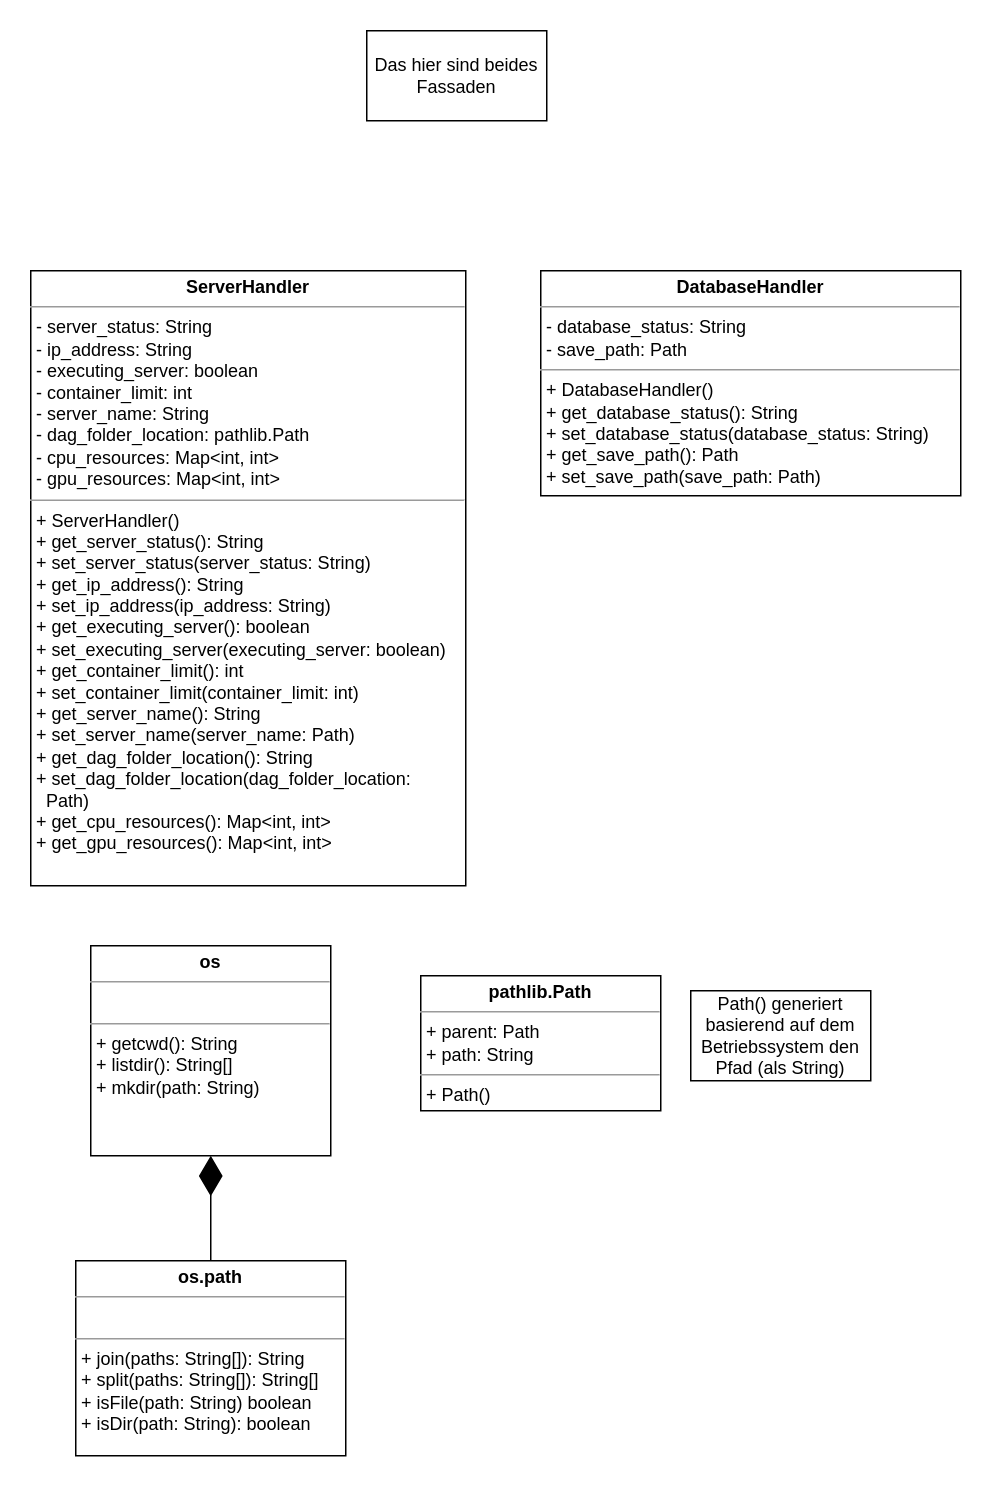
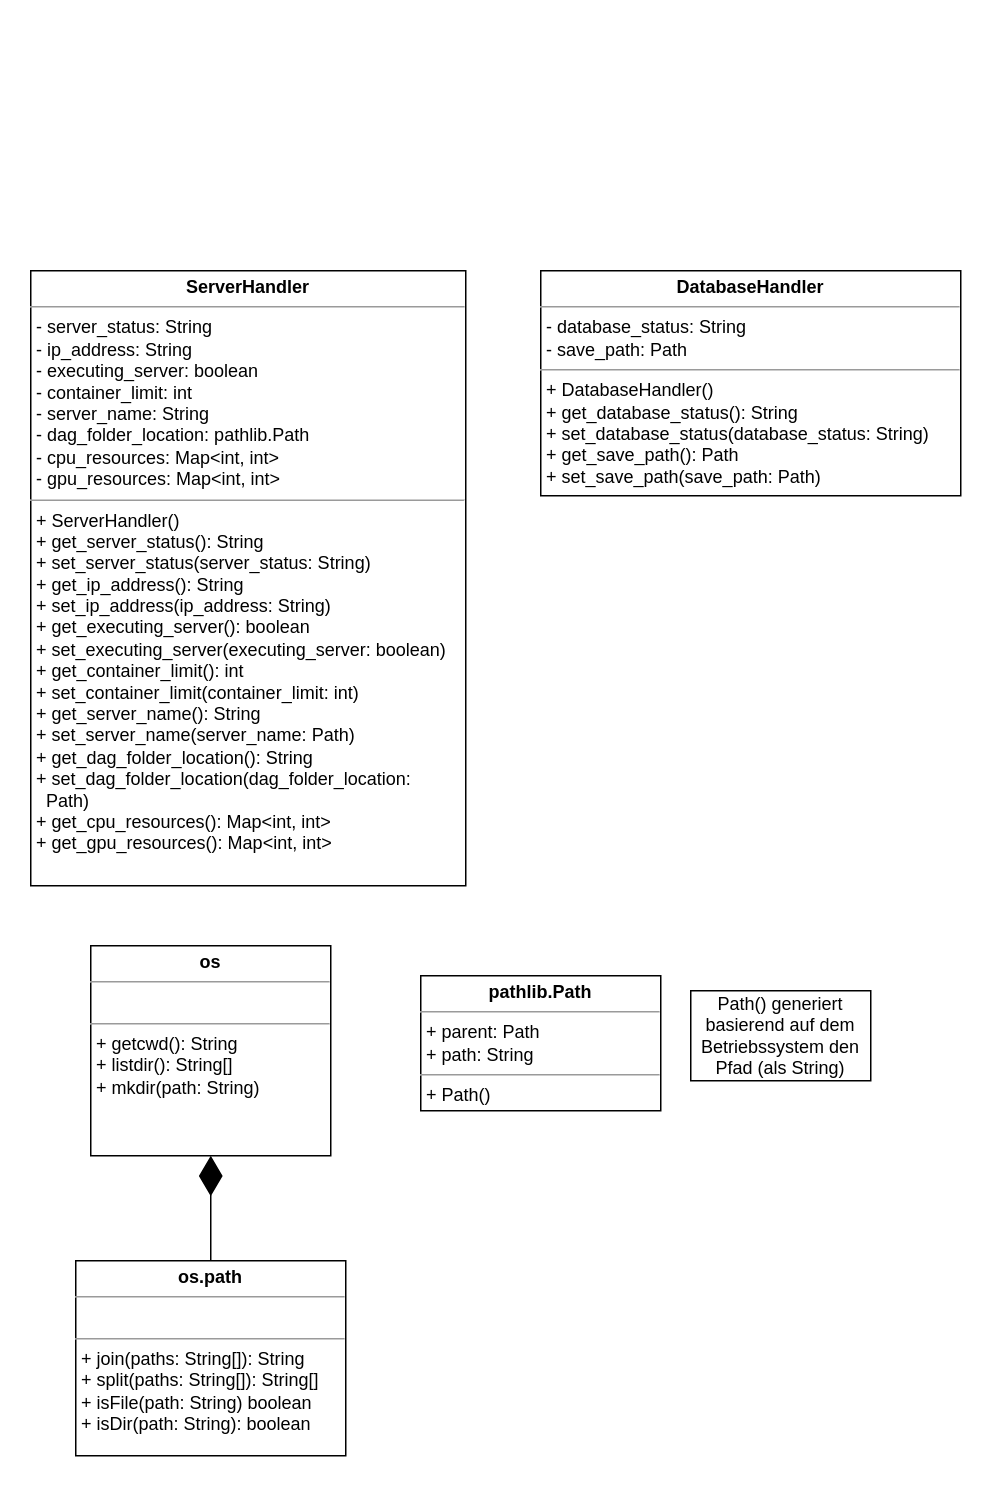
node "Das hier sind beides Fassaden": removed
